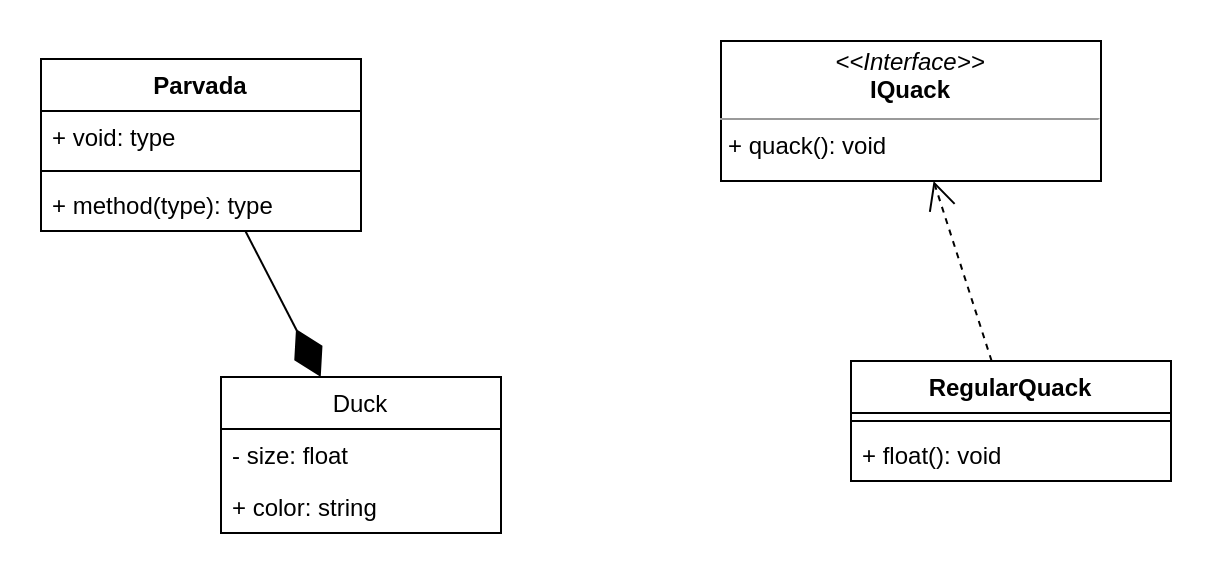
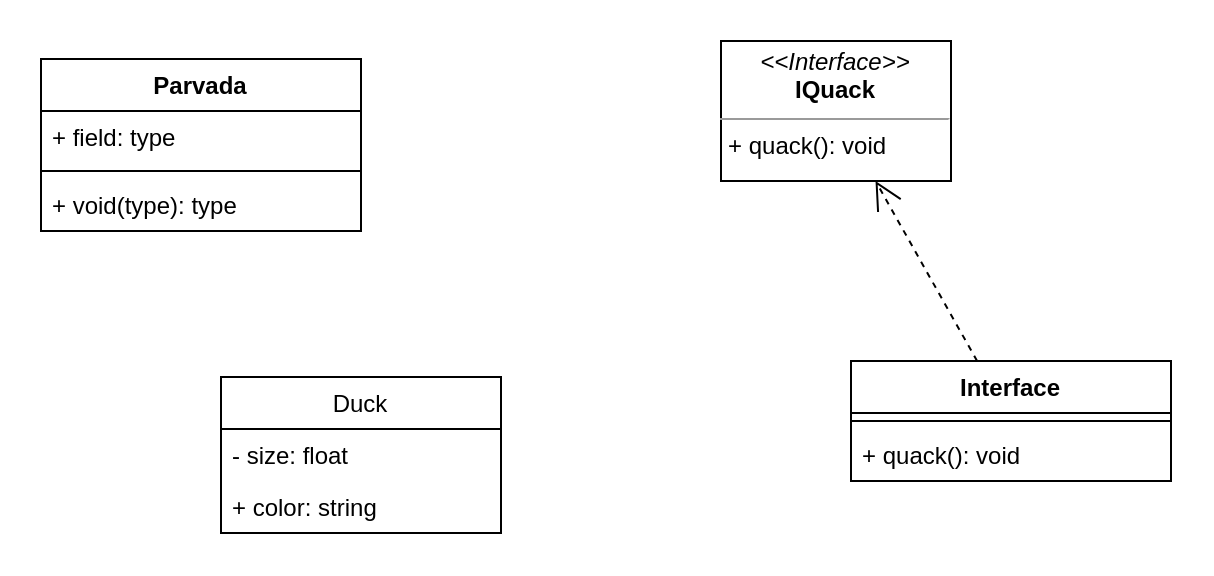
node "<<Interface>> IQuack + quack(): void": size 380x140 -> 230x140
node "+ void: type": label "+ void: type" -> "+ field: type"
node "+ method(type): type": label "+ method(type): type" -> "+ void(type): type"
edge "Parvada" -> "Duck": removed
node "RegularQuack": label "RegularQuack" -> "Interface"
node "+ float(): void": label "+ float(): void" -> "+ quack(): void"
